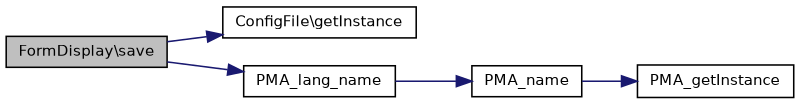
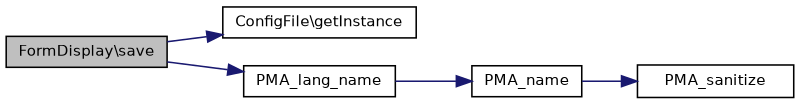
node "PMA_getInstance": label "PMA_getInstance" -> "PMA_sanitize"
